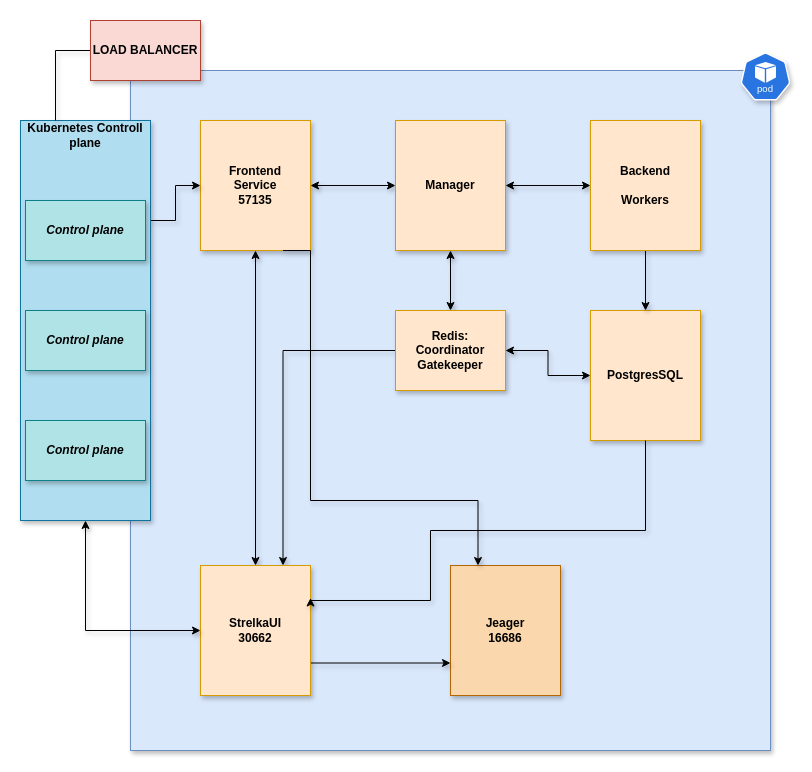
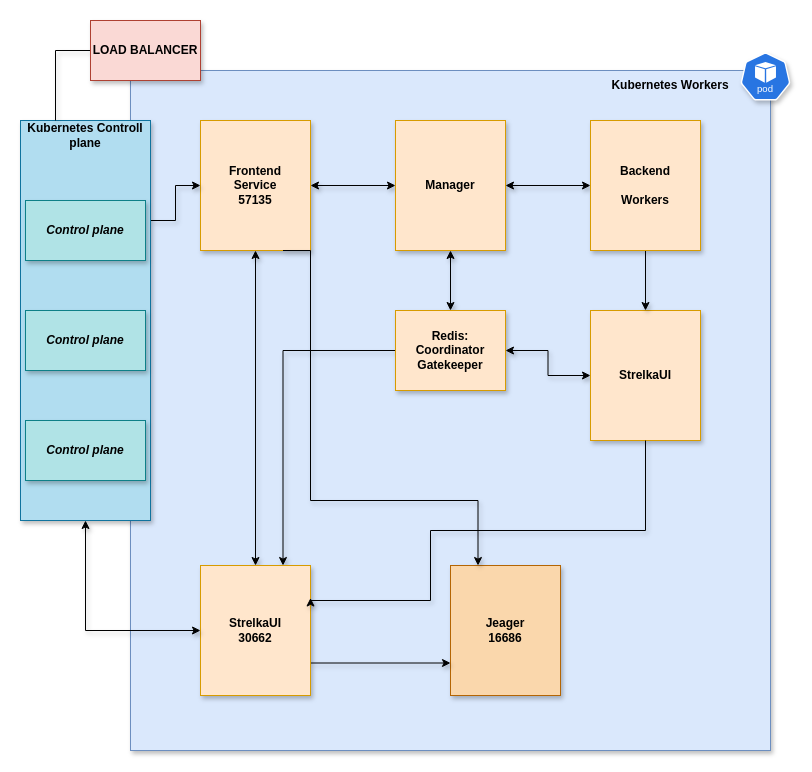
node "Kubernetes Workers": added
node "PostgresSQL": label "PostgresSQL" -> "StrelkaUI"
